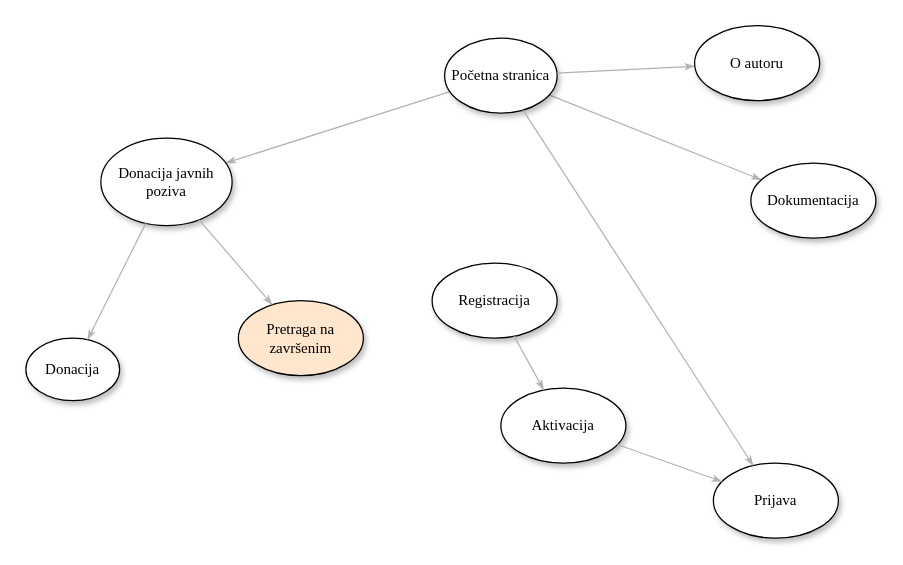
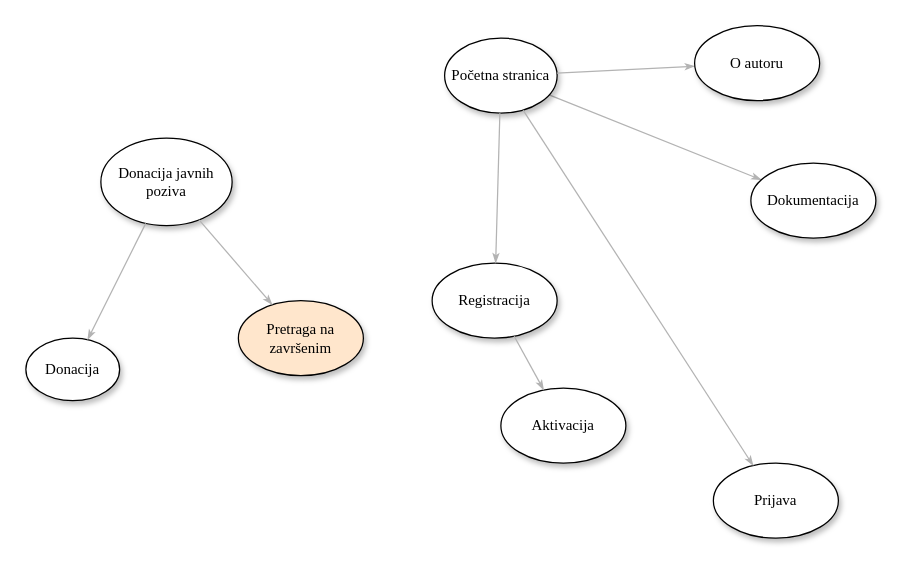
edge "Početna stranica" -> "Donacija javnih poziva": removed
edge "Početna stranica" -> "Registracija": added
edge "Aktivacija" -> "Prijava": removed
